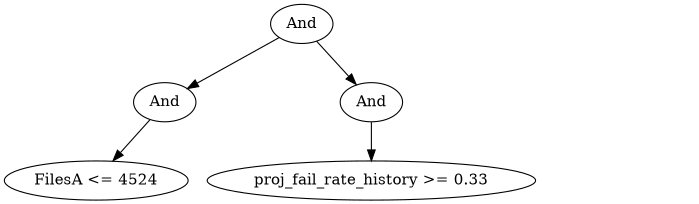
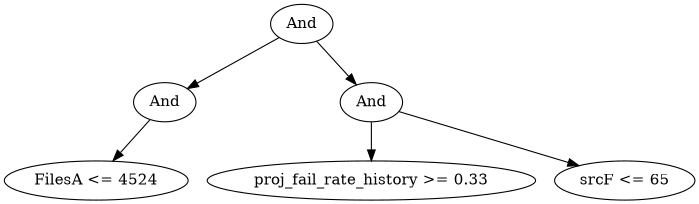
node "srcF <= 65": added
